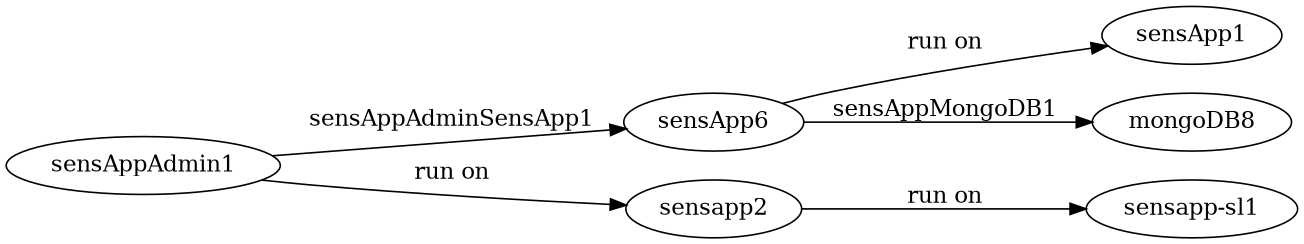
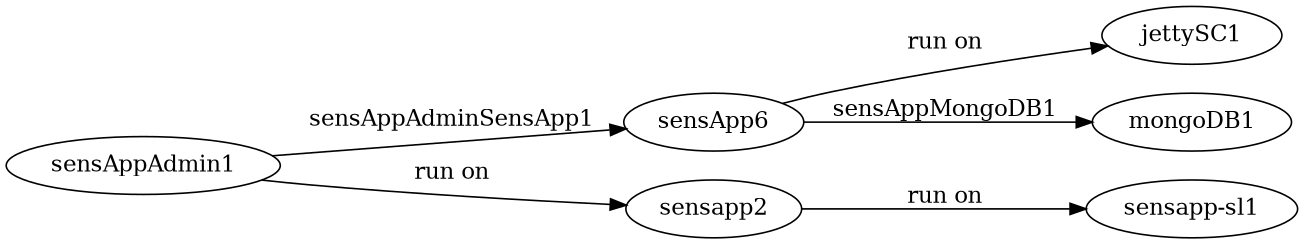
node "sensApp1": label "sensApp1" -> "jettySC1"
node "mongoDB8": label "mongoDB8" -> "mongoDB1"
